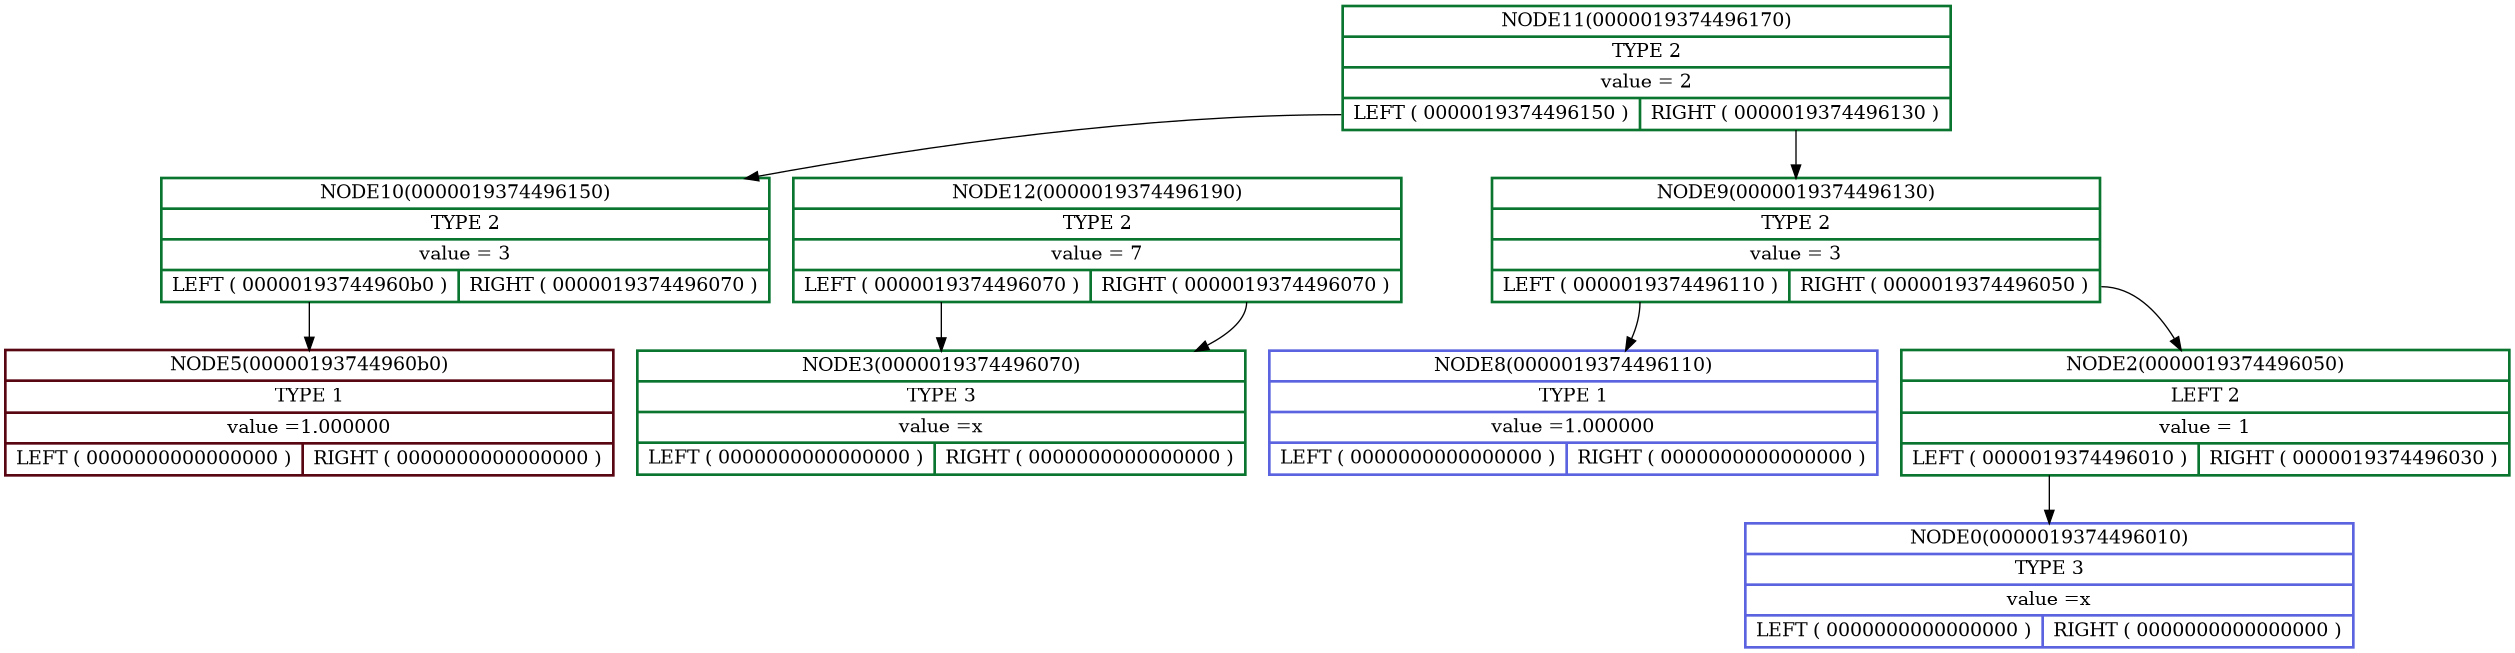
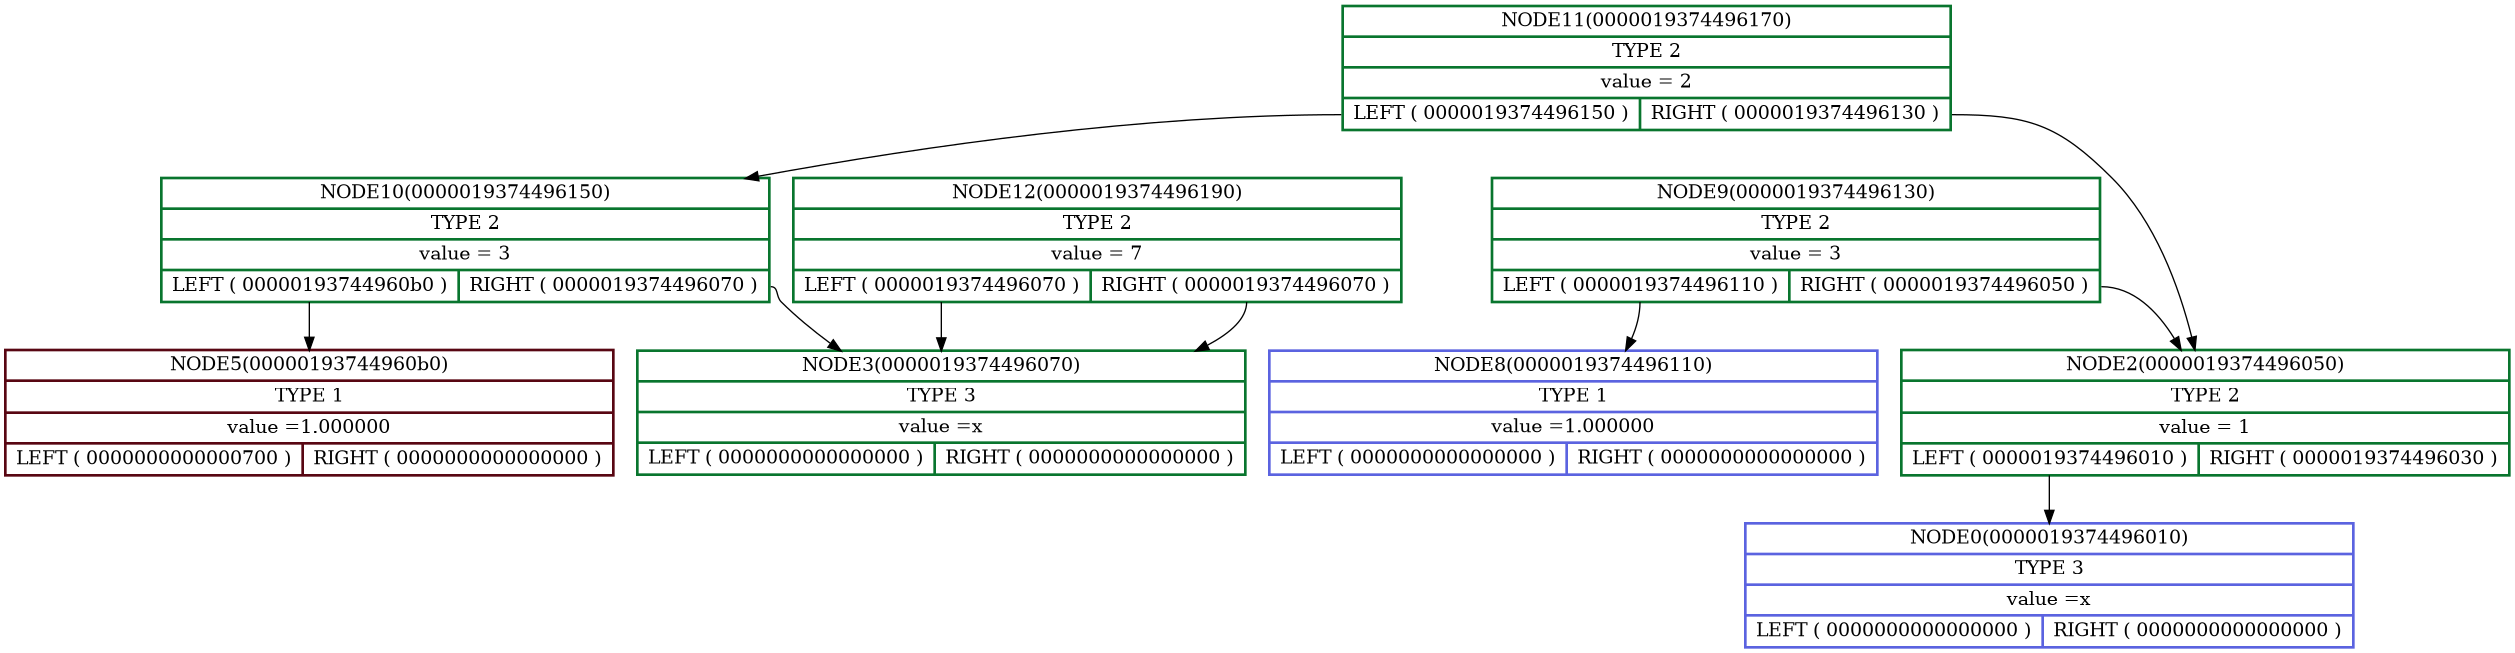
edge "NODE11(0000019374496170)" -> "NODE9(0000019374496130)": now "NODE11(0000019374496170)" -> "NODE2(0000019374496050)"
edge "NODE10(0000019374496150)" -> "NODE3(0000019374496070)": added
node "NODE2(0000019374496050)": text "LEFT 2" -> "TYPE 2"
node "NODE5(00000193744960b0)": text "LEFT ( 0000000000000000 )" -> "LEFT ( 0000000000000700 )"
